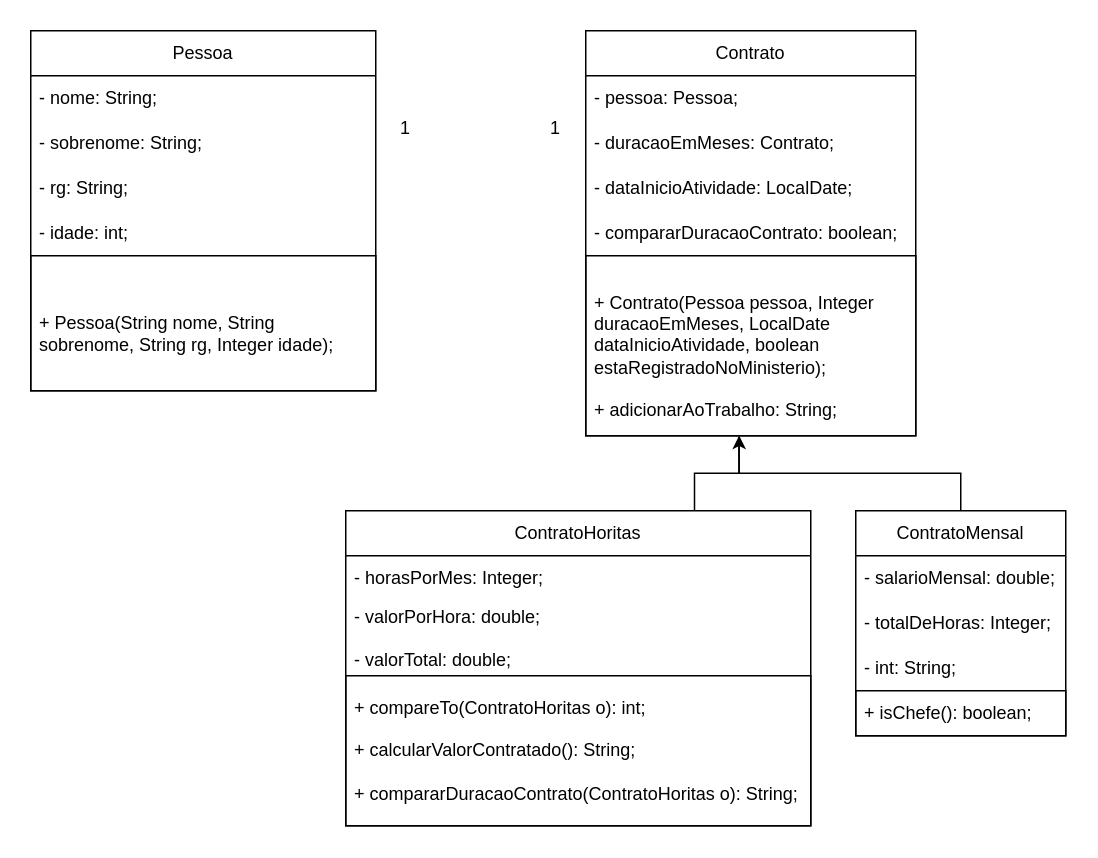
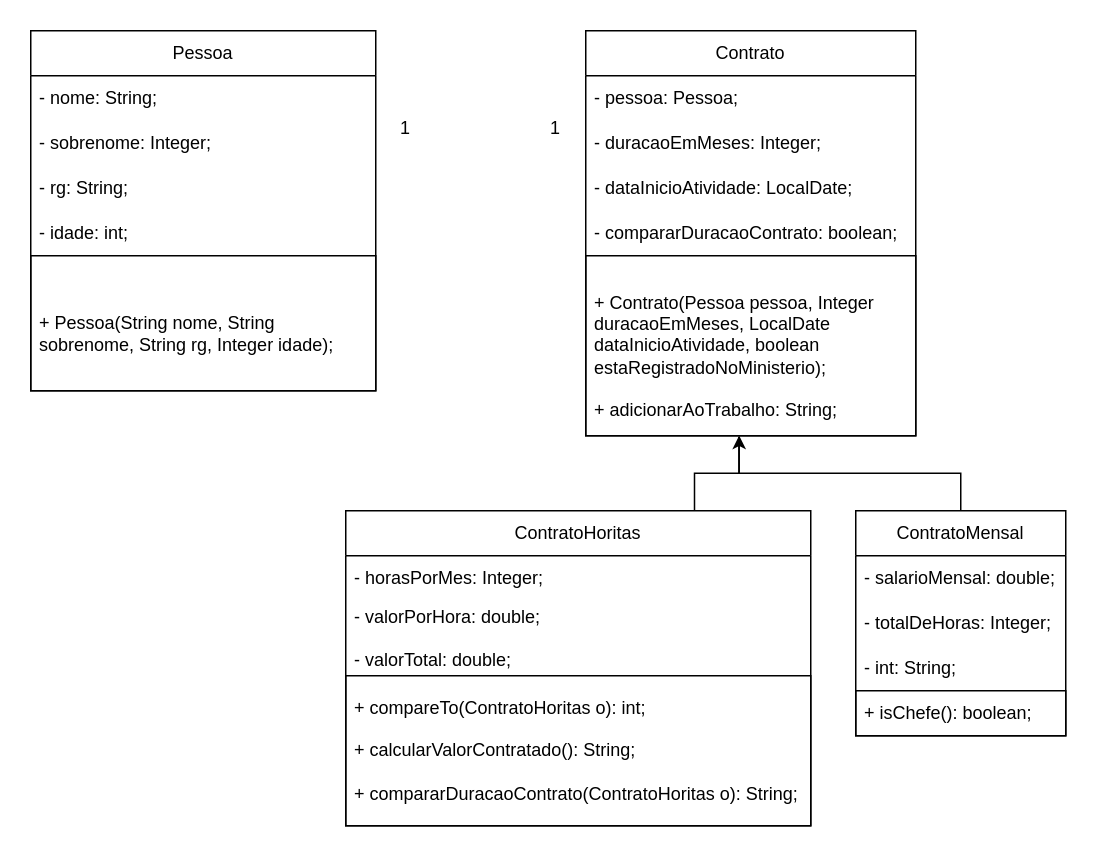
node "- sobrenome: String;": label "- sobrenome: String;" -> "- sobrenome: Integer;"
node "- duracaoEmMeses: Contrato;": label "- duracaoEmMeses: Contrato;" -> "- duracaoEmMeses: Integer;"
